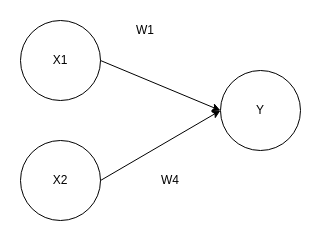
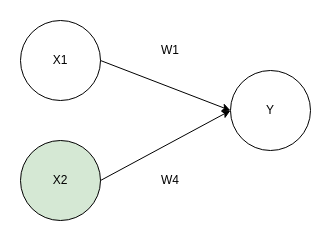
node "W1": moved (146, 31) -> (171, 51)
node "Y": moved (261, 111) -> (271, 111)
node "X2": fillcolor #ffffff -> #d5e8d4
